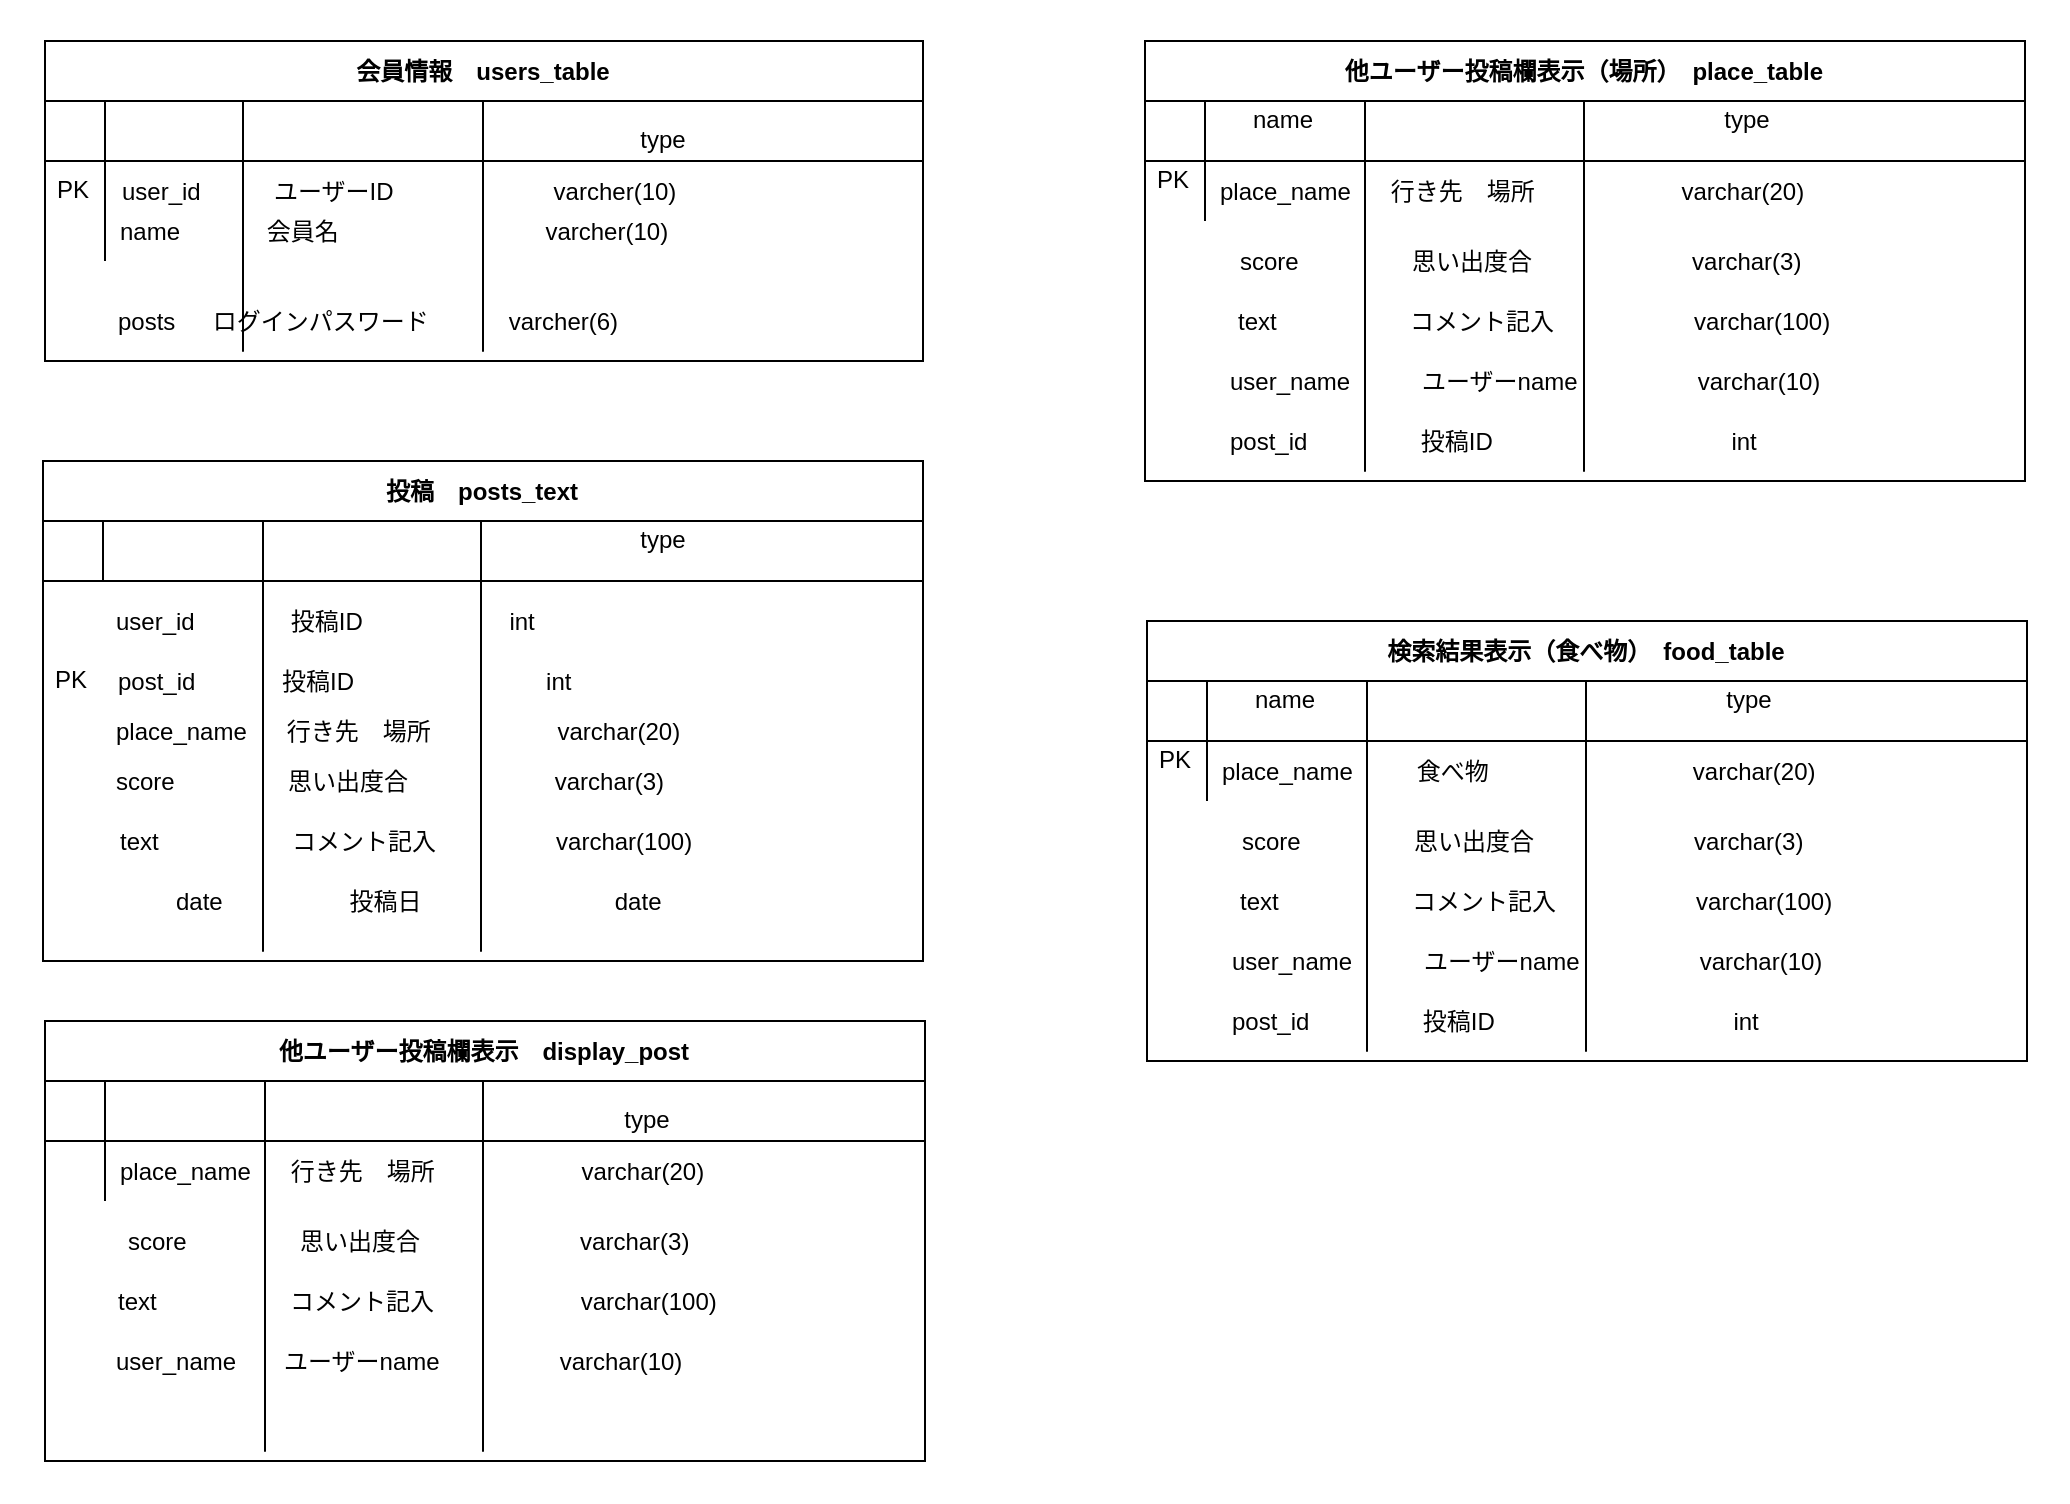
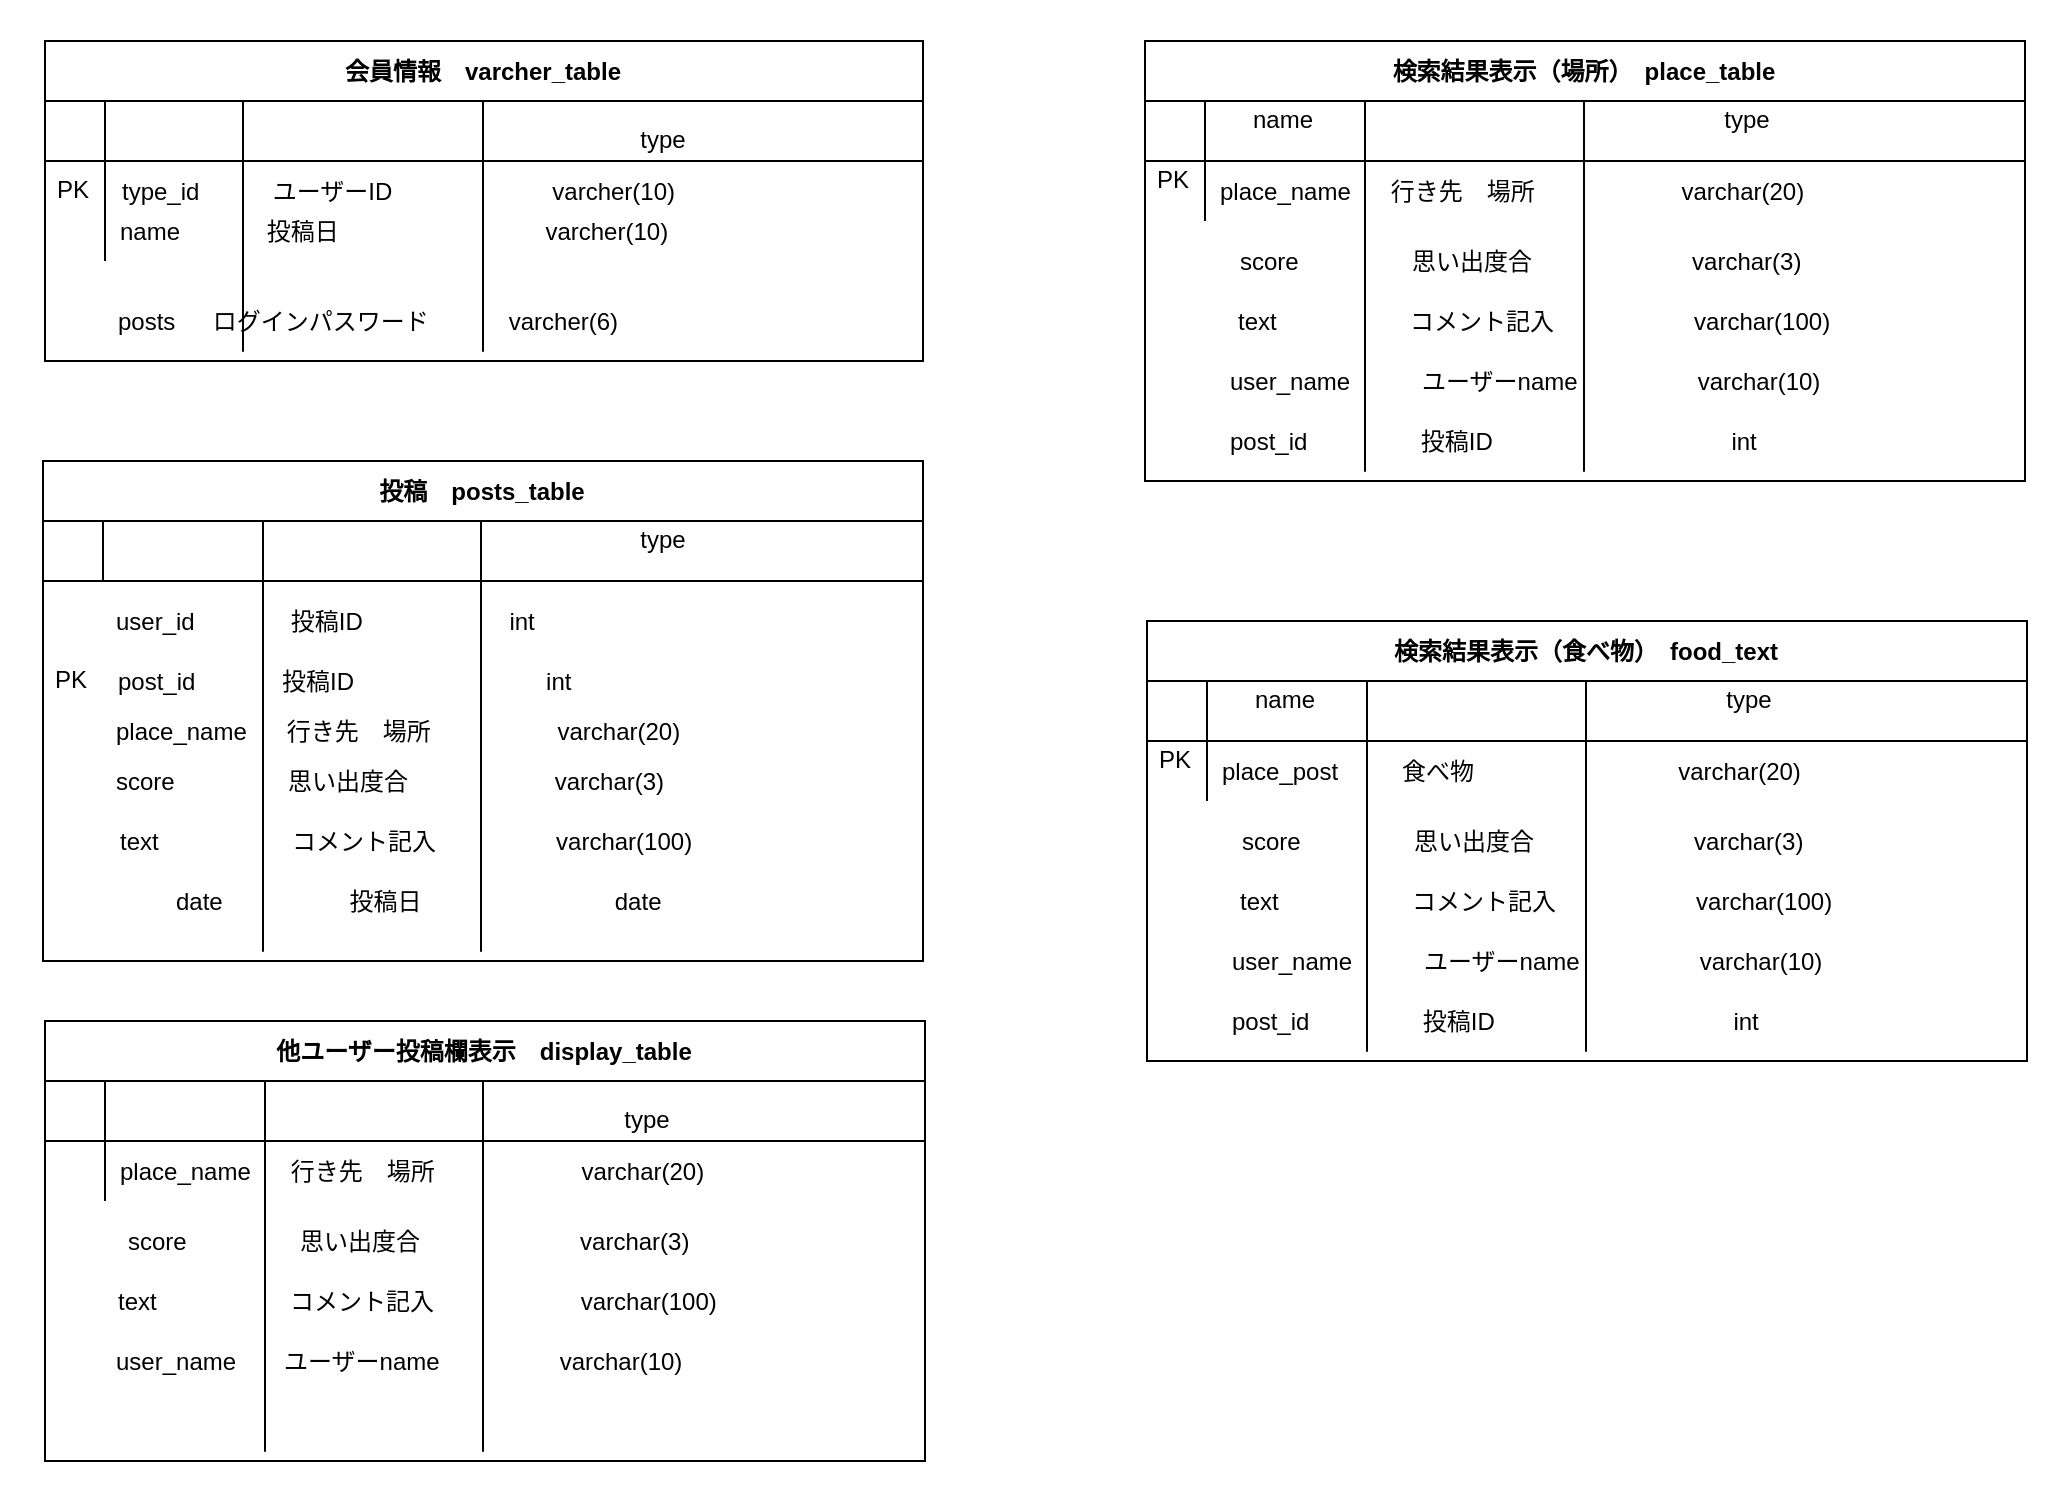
node "会員情報 users_table": label "会員情報 users_table" -> "会員情報 varcher_table"
node "他ユーザー投稿欄表示（場所） place_table": label "他ユーザー投稿欄表示（場所） place_table" -> "検索結果表示（場所） place_table"
node "user_id ユーザーID varcher(10)": label "user_id ユーザーID varcher(10)" -> "type_id ユーザーID varcher(10)"
node "name 会員名 varcher(10)": label "name 会員名 varcher(10)" -> "name 投稿日 varcher(10)"
node "投稿 posts_text": label "投稿 posts_text" -> "投稿 posts_table"
node "検索結果表示（食べ物） food_table": label "検索結果表示（食べ物） food_table" -> "検索結果表示（食べ物） food_text"
node "place_name 食べ物 varchar(20)": label "place_name 食べ物 varchar(20)" -> "place_post 食べ物 varchar(20)"
node "他ユーザー投稿欄表示 display_post": label "他ユーザー投稿欄表示 display_post" -> "他ユーザー投稿欄表示 display_table"
